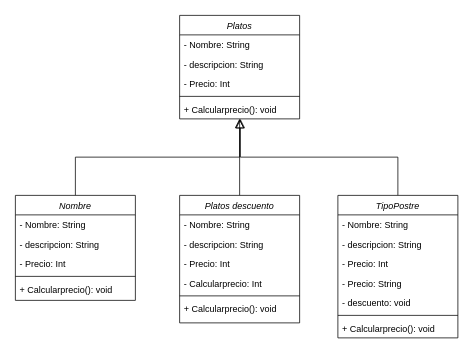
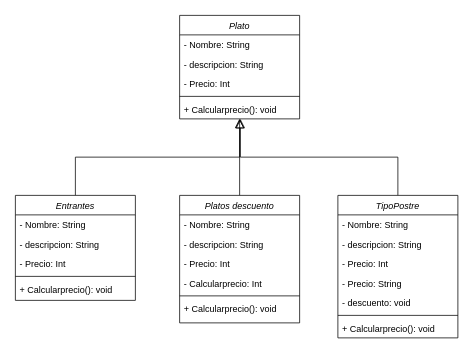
node "Platos": label "Platos" -> "Plato"
node "Nombre": label "Nombre" -> "Entrantes"
